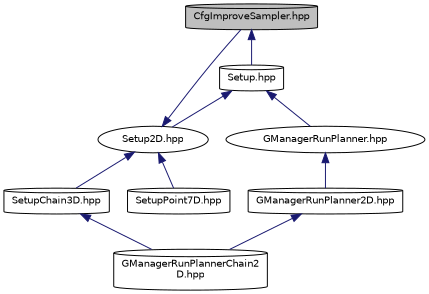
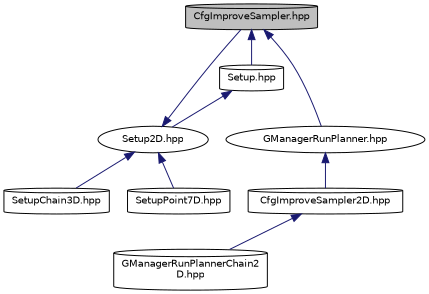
edge "GManagerRunPlanner.hpp" -> "Setup.hpp": now "GManagerRunPlanner.hpp" -> "CfgImproveSampler.hpp"
node "GManagerRunPlanner2D.hpp": label "GManagerRunPlanner2D.hpp" -> "CfgImproveSampler2D.hpp"
edge "GManagerRunPlannerChain2 D.hpp" -> "SetupChain3D.hpp": removed
